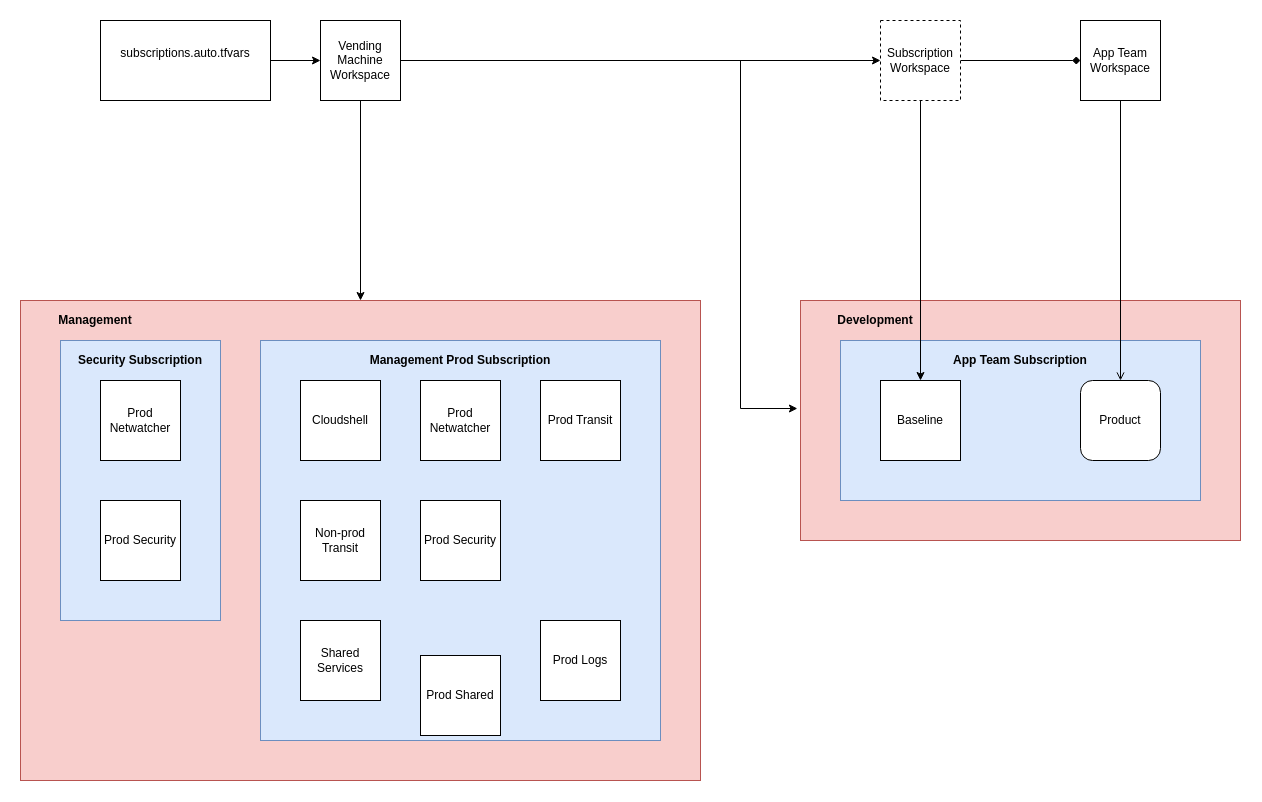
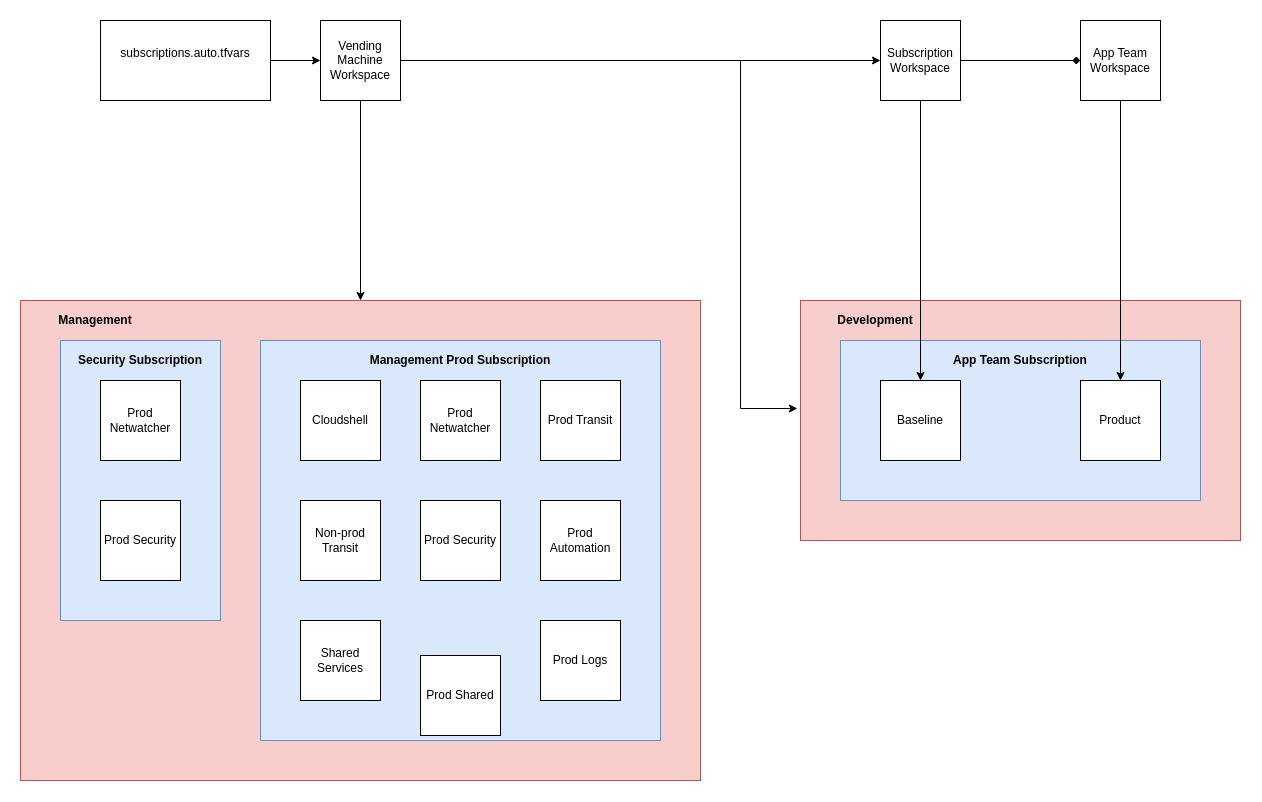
node "Subscription Workspace": style dashed -> solid
edge "App Team Workspace" -> "Product": arrowhead open -> classic
node "Product": shape rounded rectangle -> rectangle
node "Prod Automation": added
